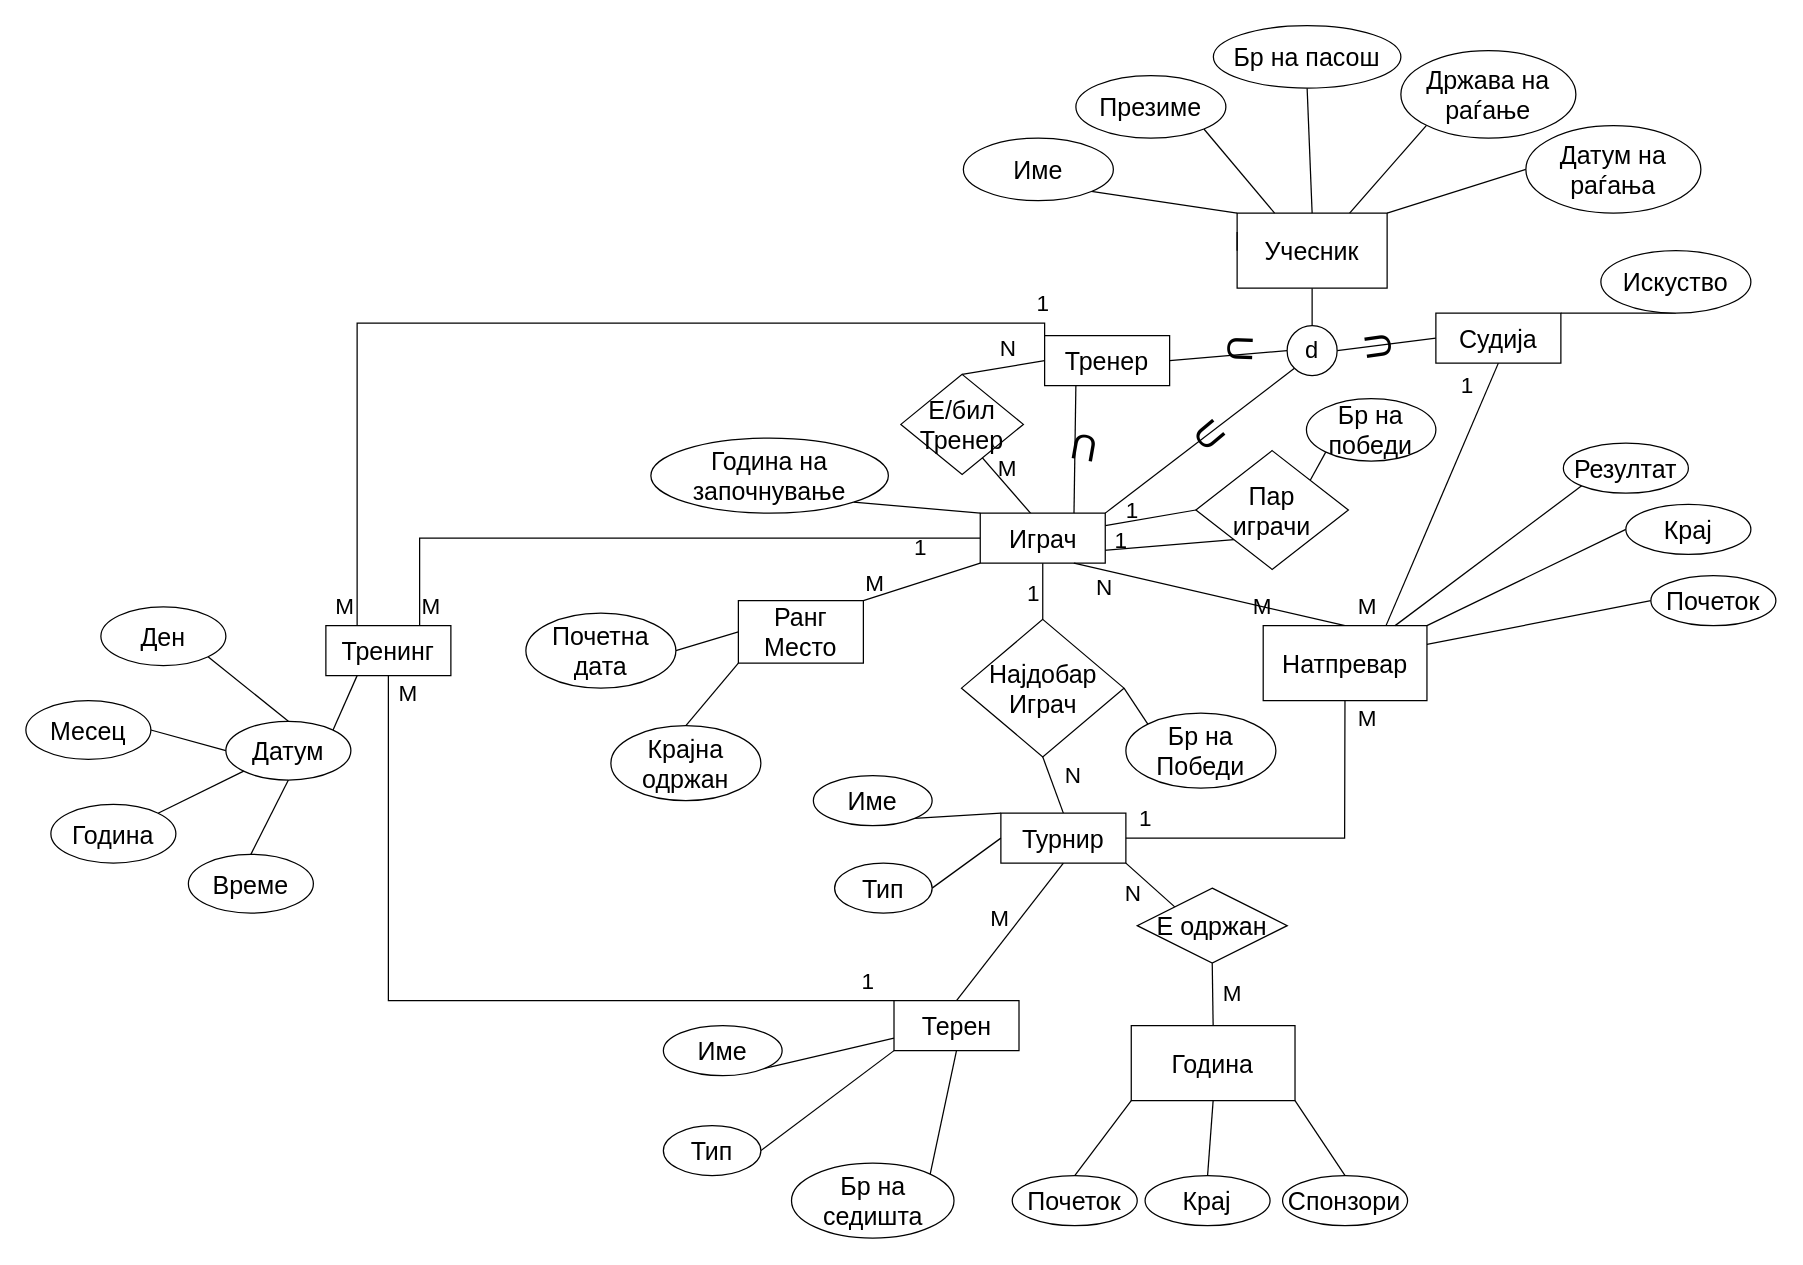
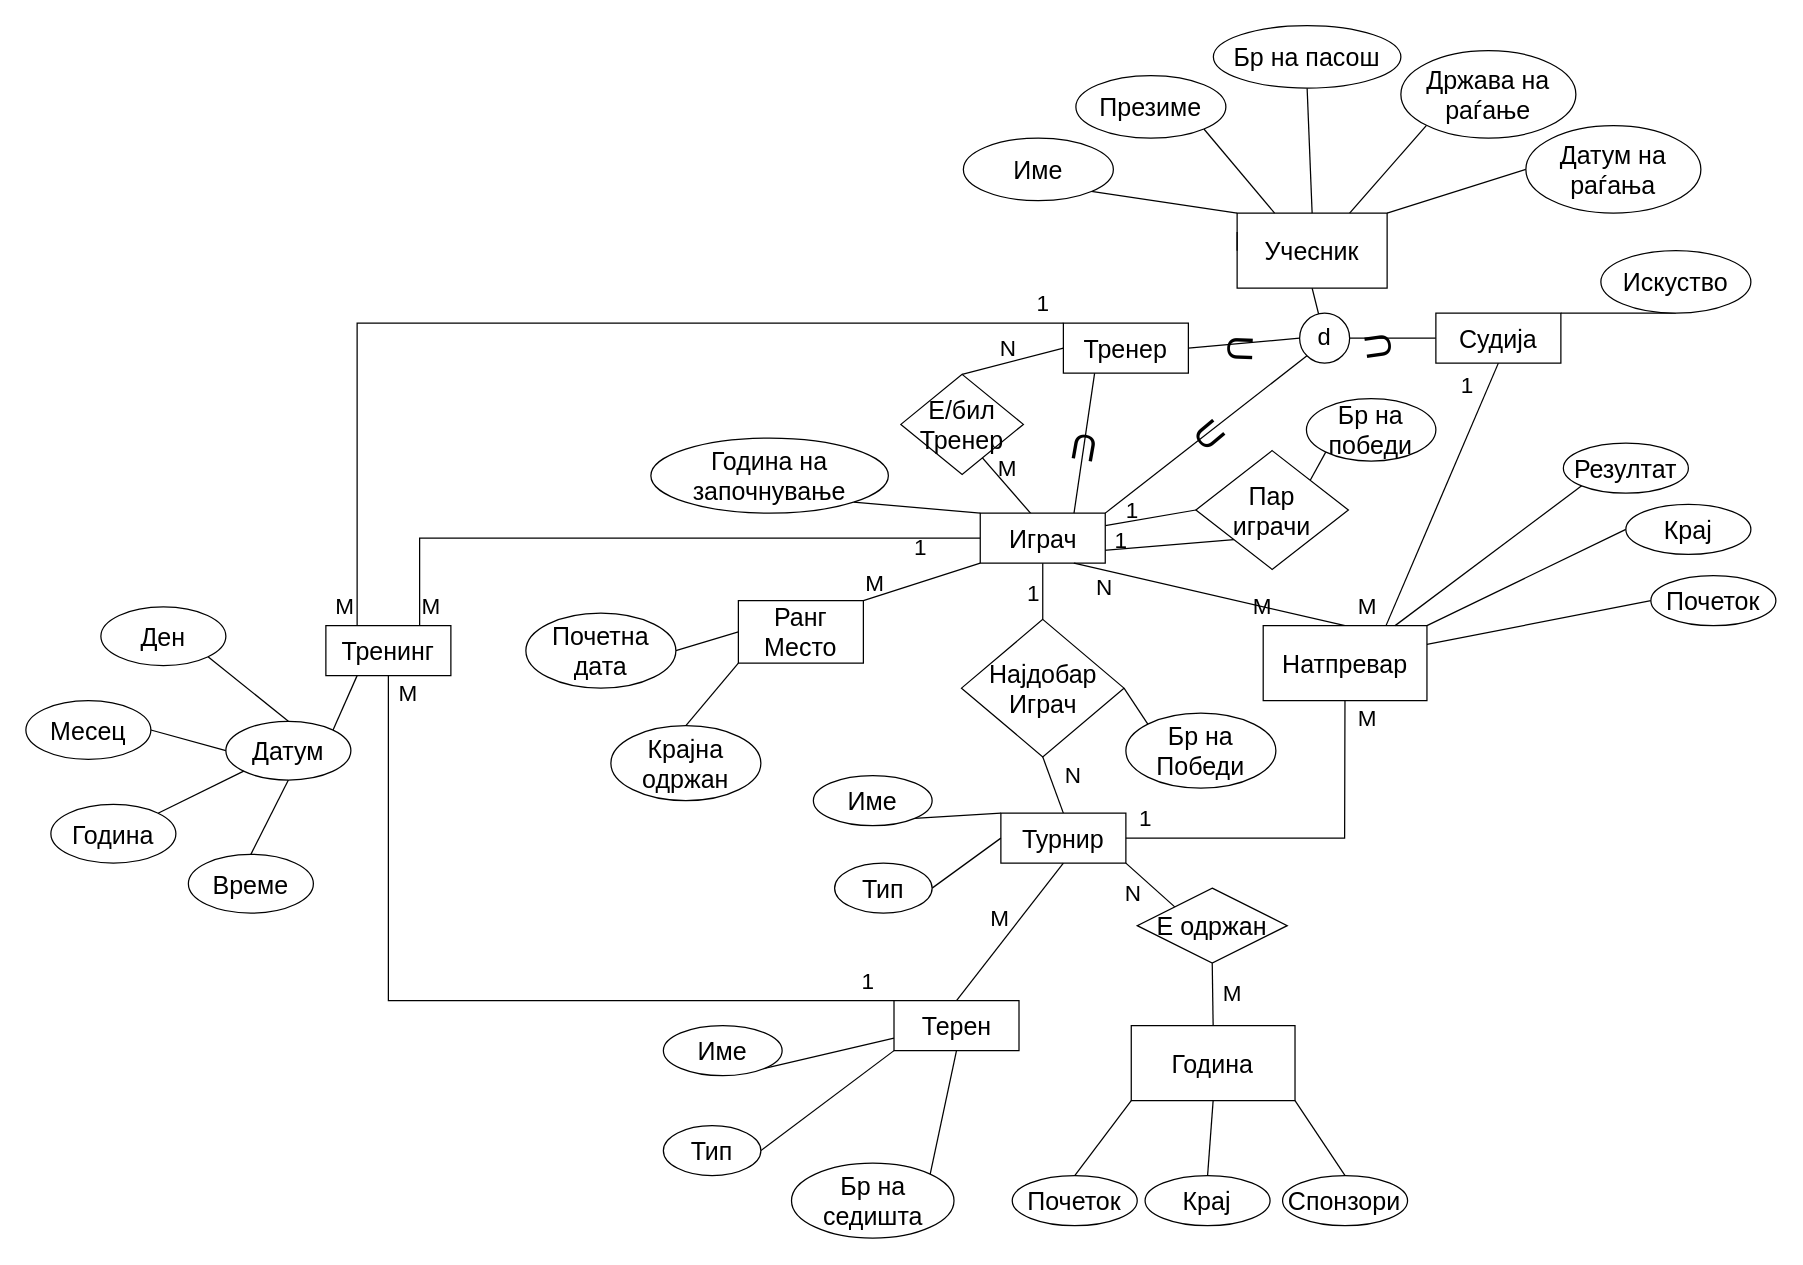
node "d": moved (1312, 351) -> (1324, 338)
node "Тренер": moved (1107, 361) -> (1126, 348)
